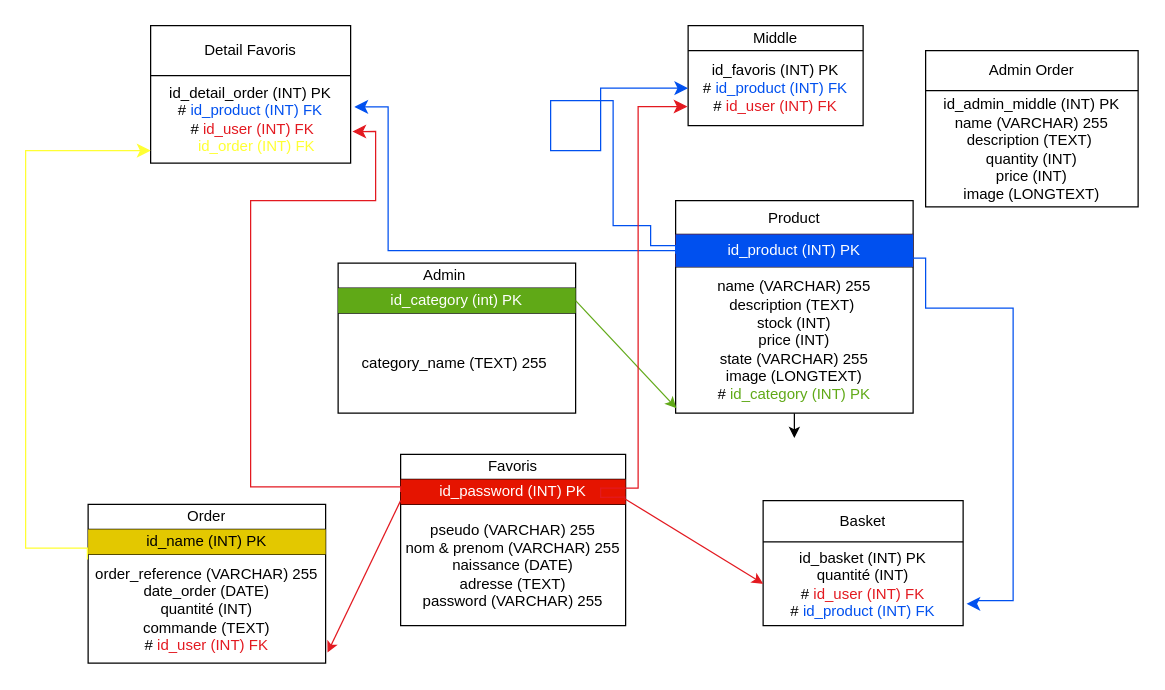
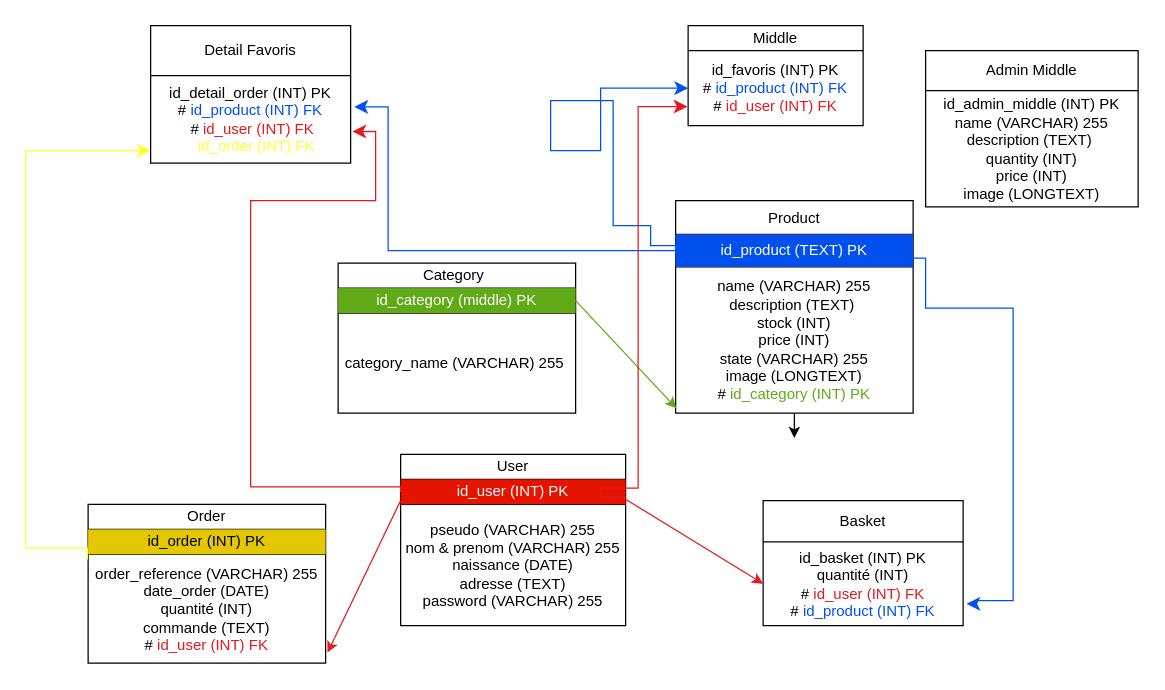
node "Admin Order": label "Admin Order" -> "Admin Middle"
node "id_product (INT) PK": label "id_product (INT) PK" -> "id_product (TEXT) PK"
node "Admin": label "Admin" -> "Category"
node "id_category (int) PK": label "id_category (int) PK" -> "id_category (middle) PK"
node "category_name (TEXT) 255": label "category_name (TEXT) 255" -> "category_name (VARCHAR) 255"
node "Favoris": label "Favoris" -> "User"
node "id_password (INT) PK": label "id_password (INT) PK" -> "id_user (INT) PK"
node "id_name (INT) PK": label "id_name (INT) PK" -> "id_order (INT) PK"
